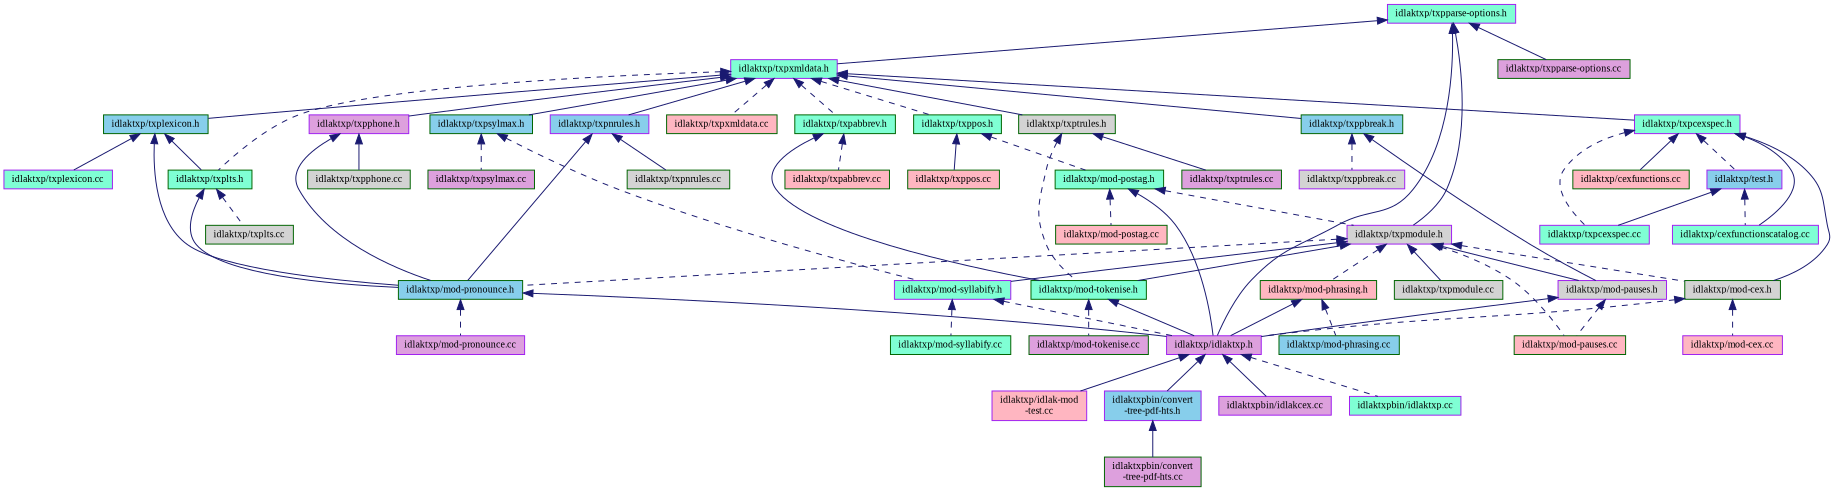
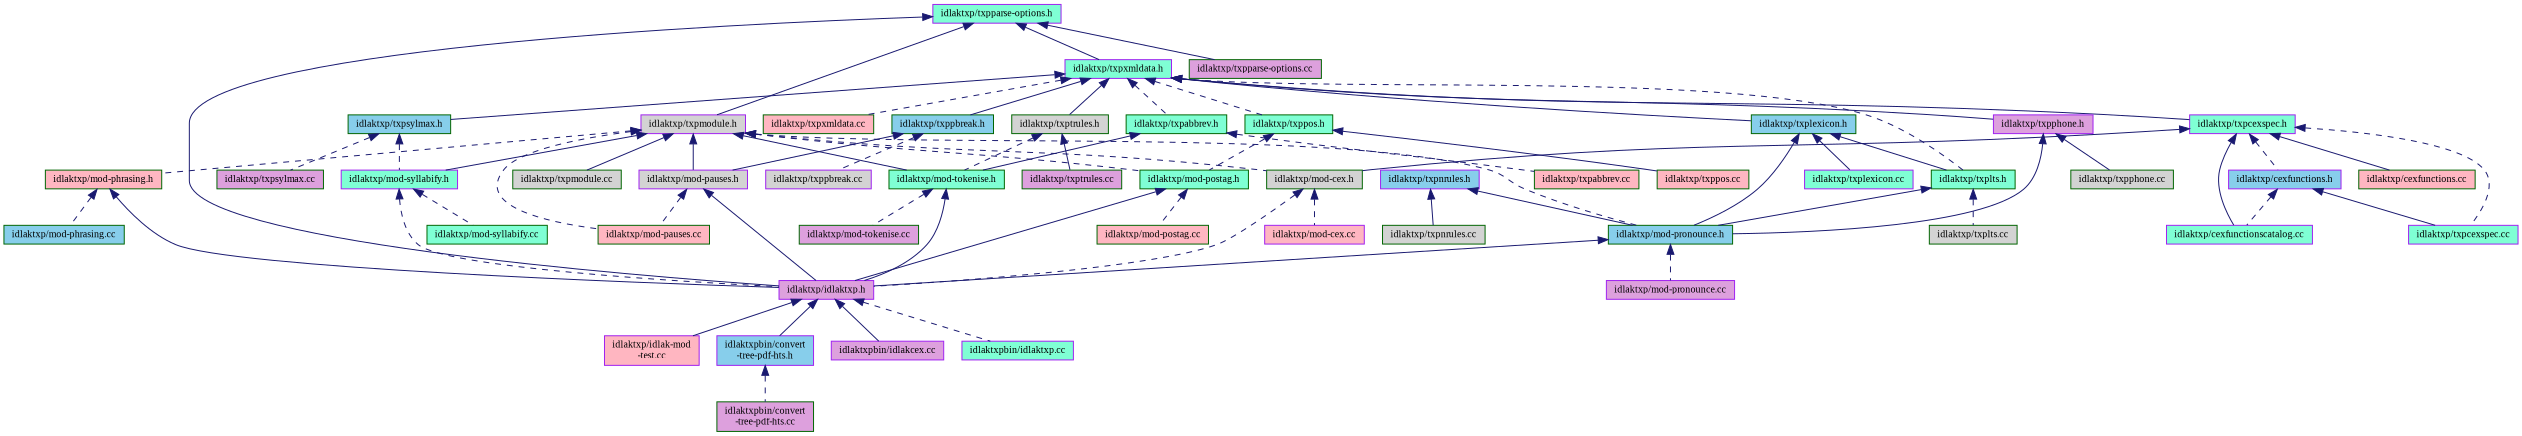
edge "idlaktxp/txpnrules.h" -> "idlaktxp/txpxmldata.h": removed
node "idlaktxp/test.h": label "idlaktxp/test.h" -> "idlaktxp/cexfunctions.h"
edge "idlaktxp/txpmodule.h" -> "idlaktxp/mod-postag.h": reversed
edge "idlaktxpbin/convert -tree-pdf-hts.cc" -> "idlaktxpbin/convert -tree-pdf-hts.h": style solid -> dashed
